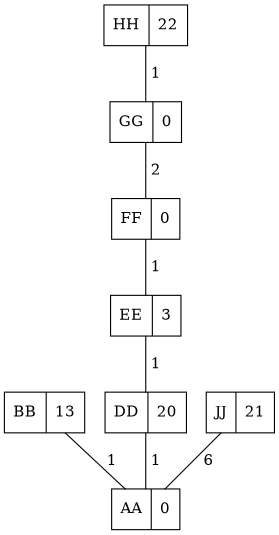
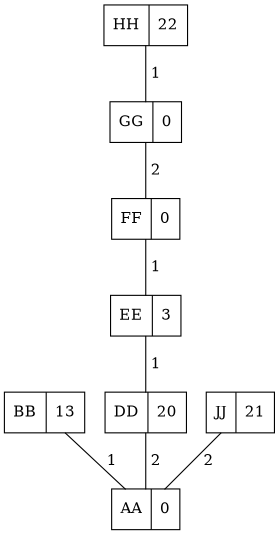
edge "DD" -- "AA": label " 1" -> " 2"
edge "JJ" -- "AA": label " 6" -> " 2"
